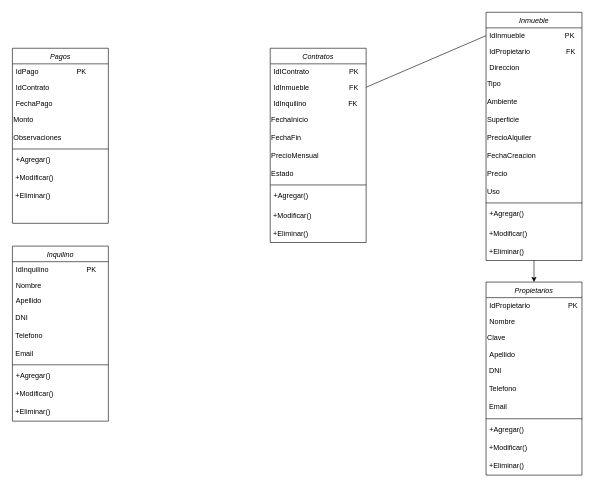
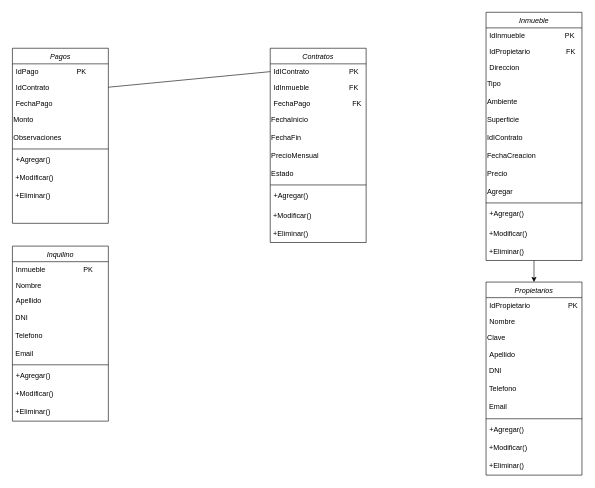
edge "IdInmueble PK" -- "IdInmueble FK": removed
edge "IdIContrato PK" -- "IdContrato": added
node "IdInquilino FK": label "IdInquilino FK" -> "FechaPago FK"
node "PrecioAlquiler": label "PrecioAlquiler" -> "IdIContrato"
node "Uso": label "Uso" -> "Agregar"
node "IdInquilino PK": label "IdInquilino PK" -> "Inmueble PK"
